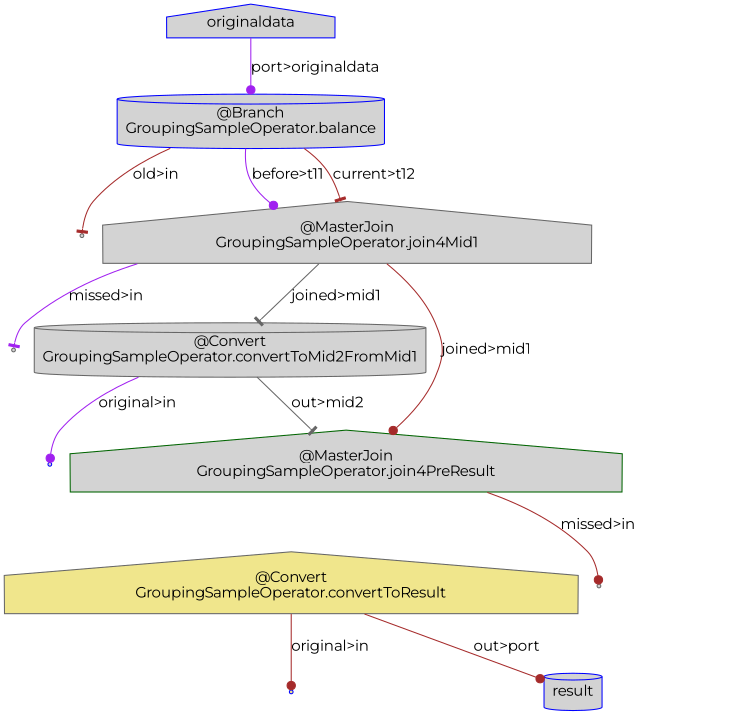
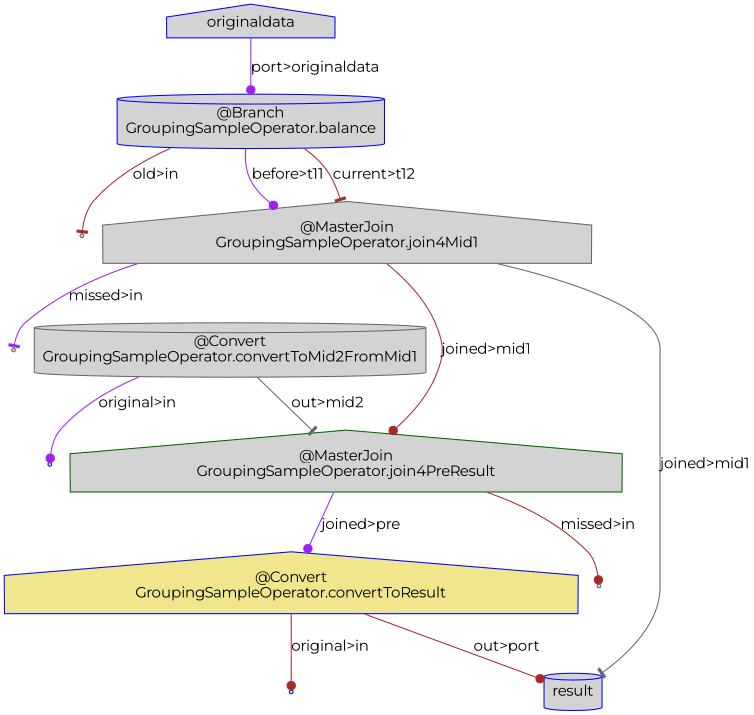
edge "@MasterJoin GroupingSampleOperator.join4Mid1" -> "@Convert GroupingSampleOperator.convertToMid2FromMid1": now "@MasterJoin GroupingSampleOperator.join4Mid1" -> "result"
edge "@MasterJoin GroupingSampleOperator.join4PreResult" -> "@Convert GroupingSampleOperator.convertToResult": added, label "joined>pre"
node "@Convert GroupingSampleOperator.convertToResult": color gray40 -> blue
